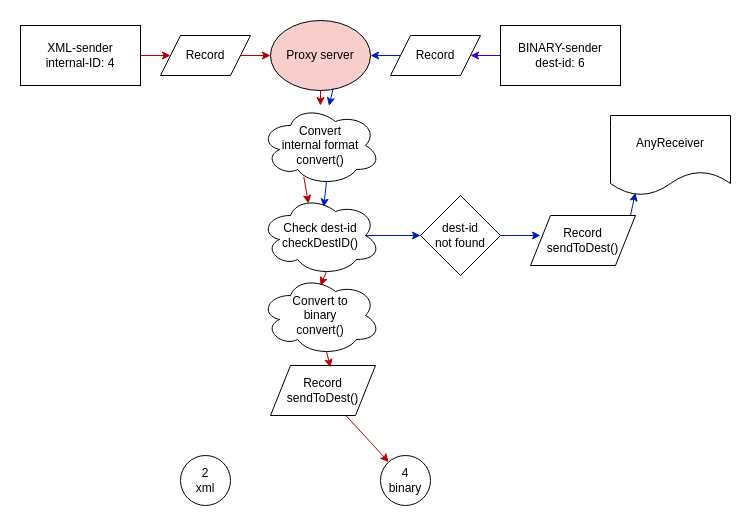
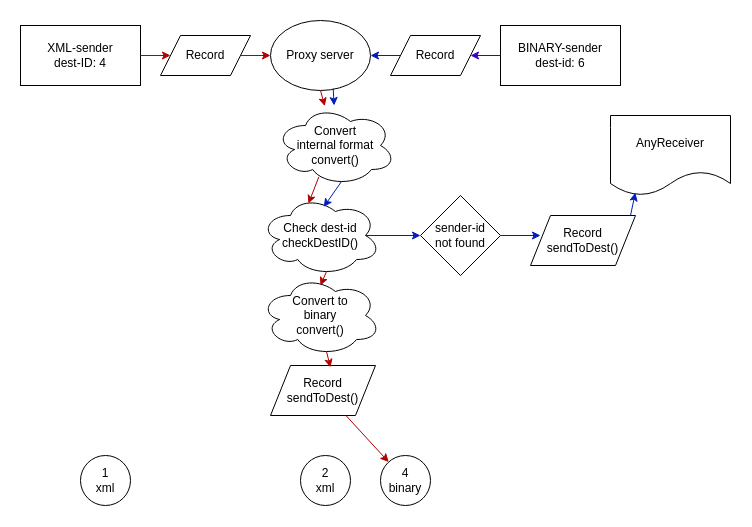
node "XML-sender internal-ID: 4": label "XML-sender internal-ID: 4" -> "XML-sender dest-ID: 4"
node "Proxy server": fillcolor #f8cecc -> #ffffff
node "Convert internal format convert()": moved (321, 146) -> (336, 146)
node "dest-id not found": label "dest-id not found" -> "sender-id not found"
node "1 xml": added
node "2 xml": moved (206, 481) -> (326, 481)
